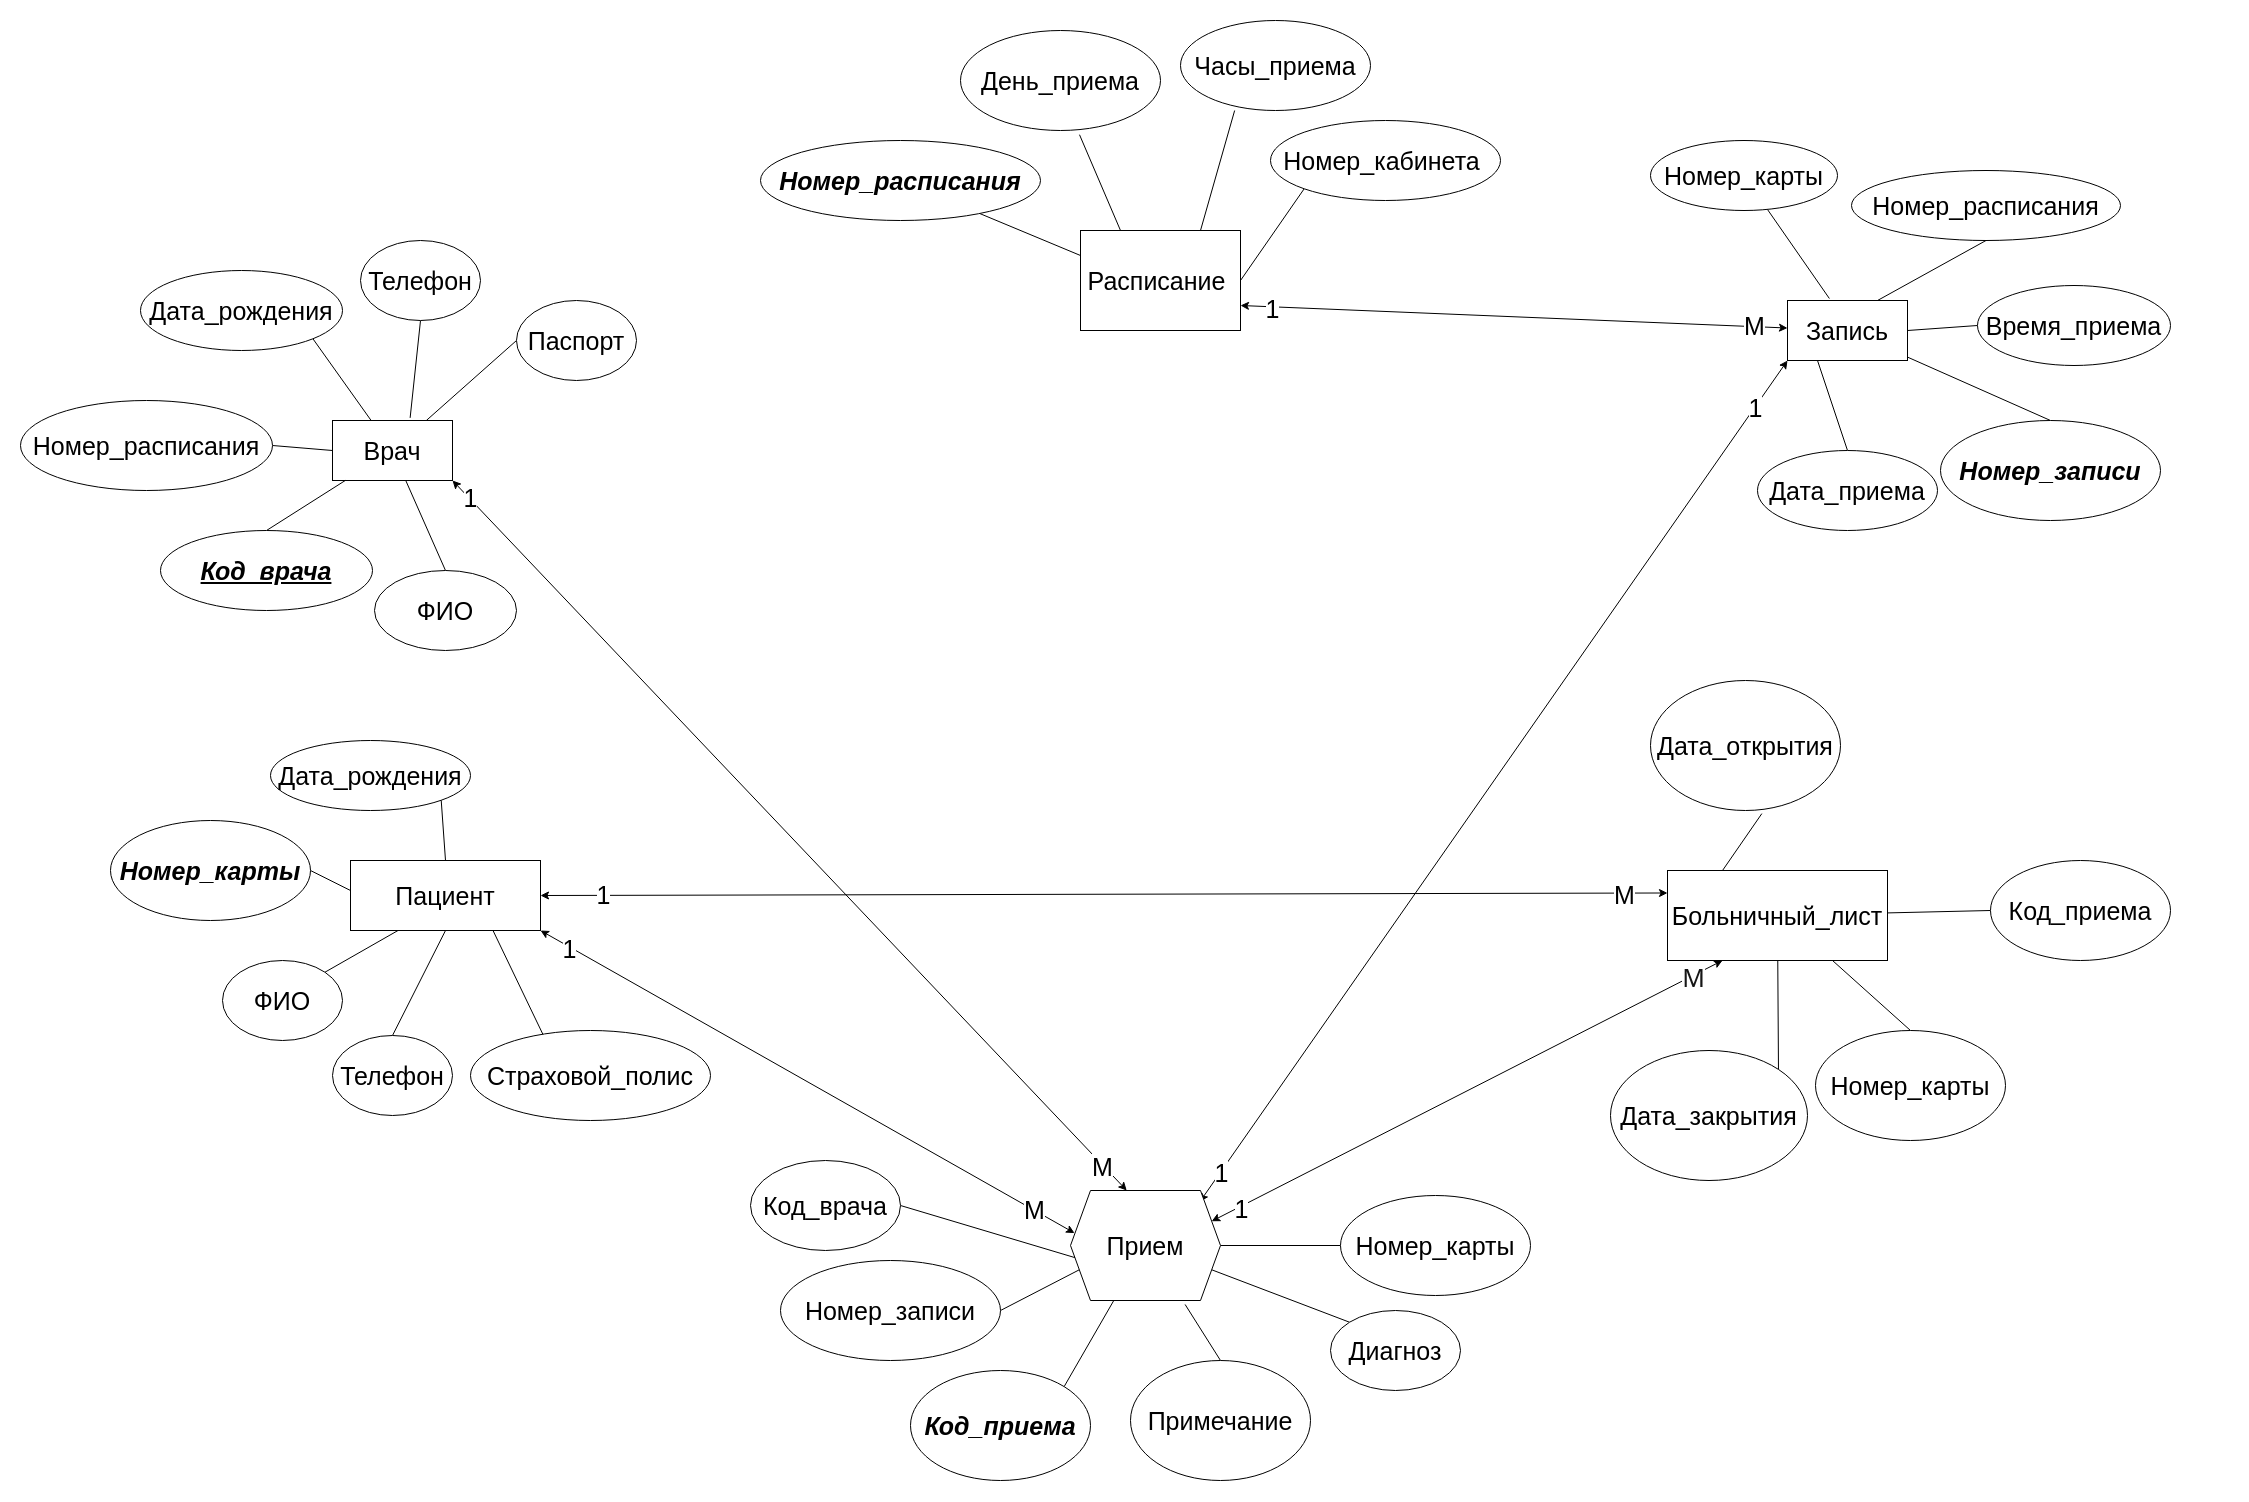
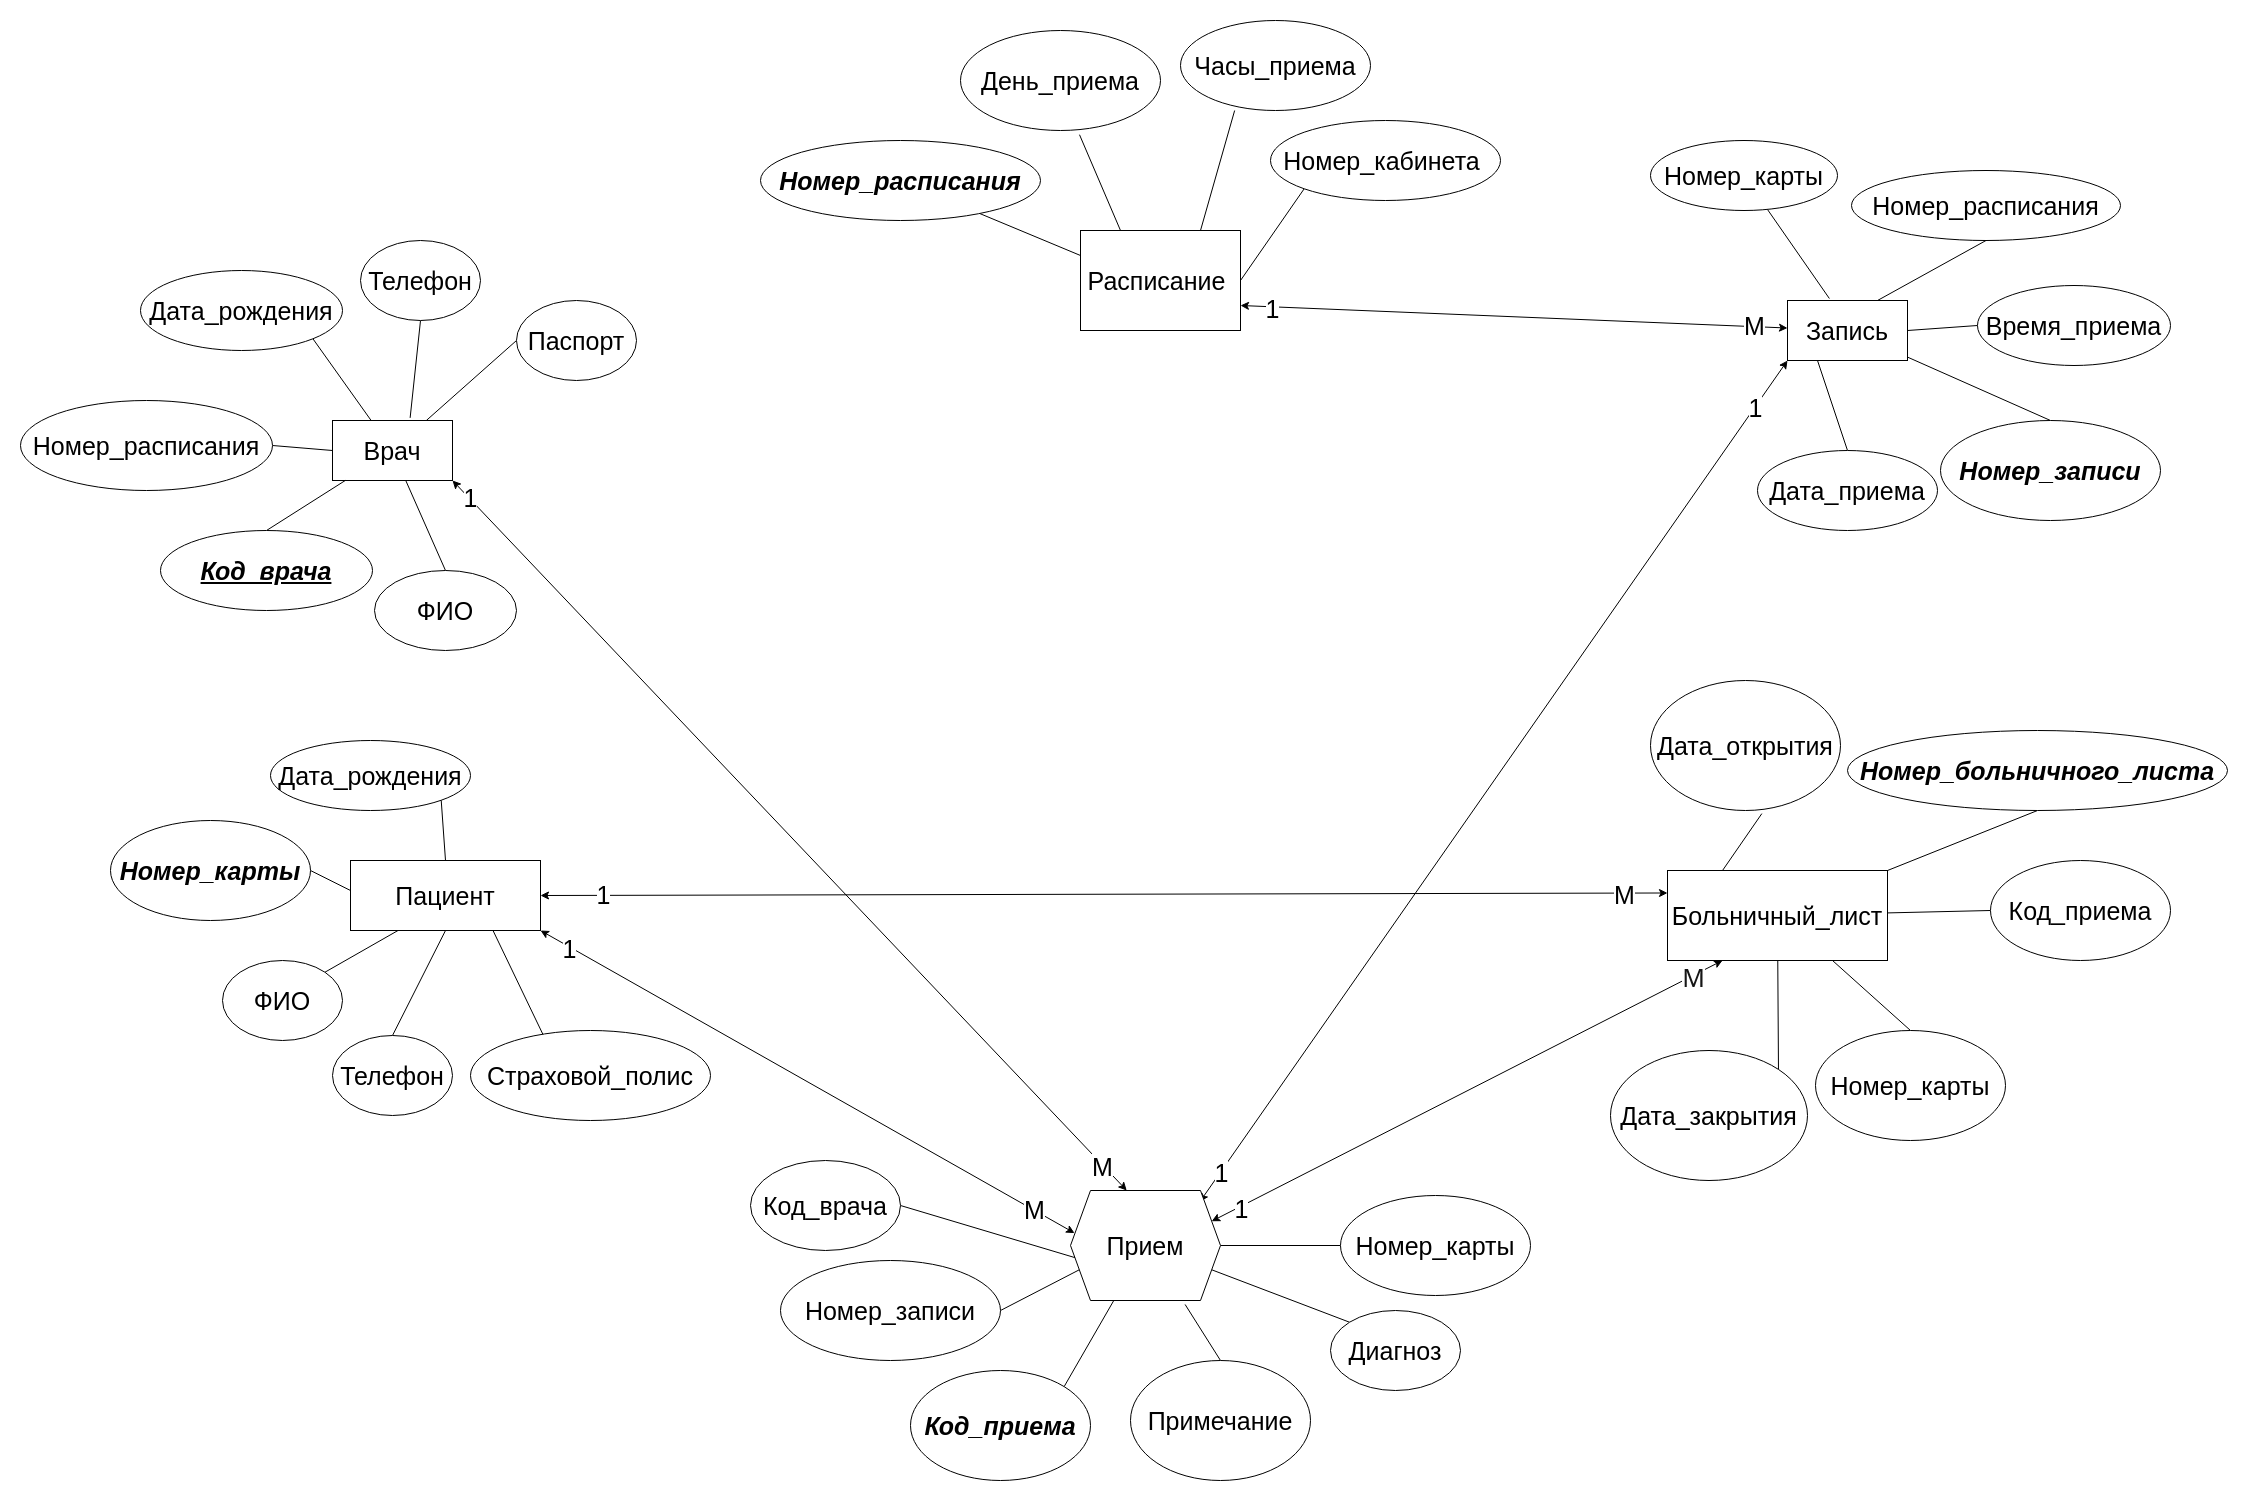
node "Номер_больничного_листа": added
edge "Номер_больничного_листа" -- "Больничный_лист": added
